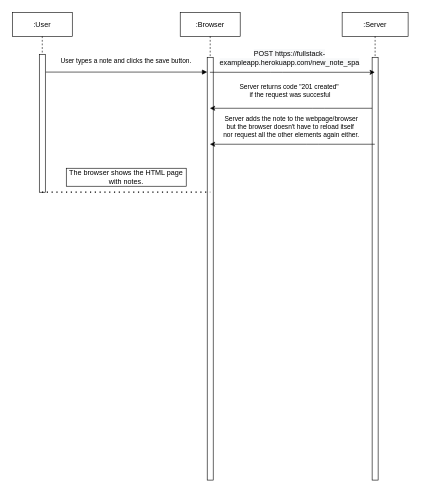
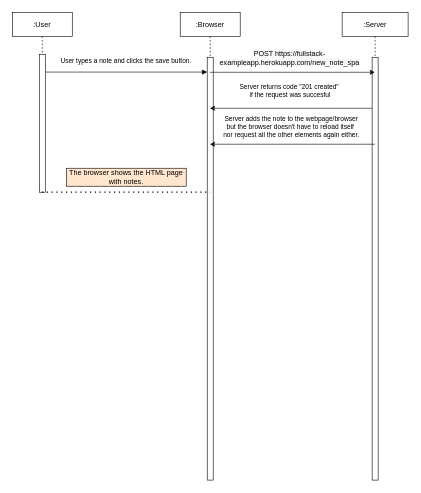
node "The browser shows the HTML page with notes.": fillcolor #ffffff -> #ffe6cc
